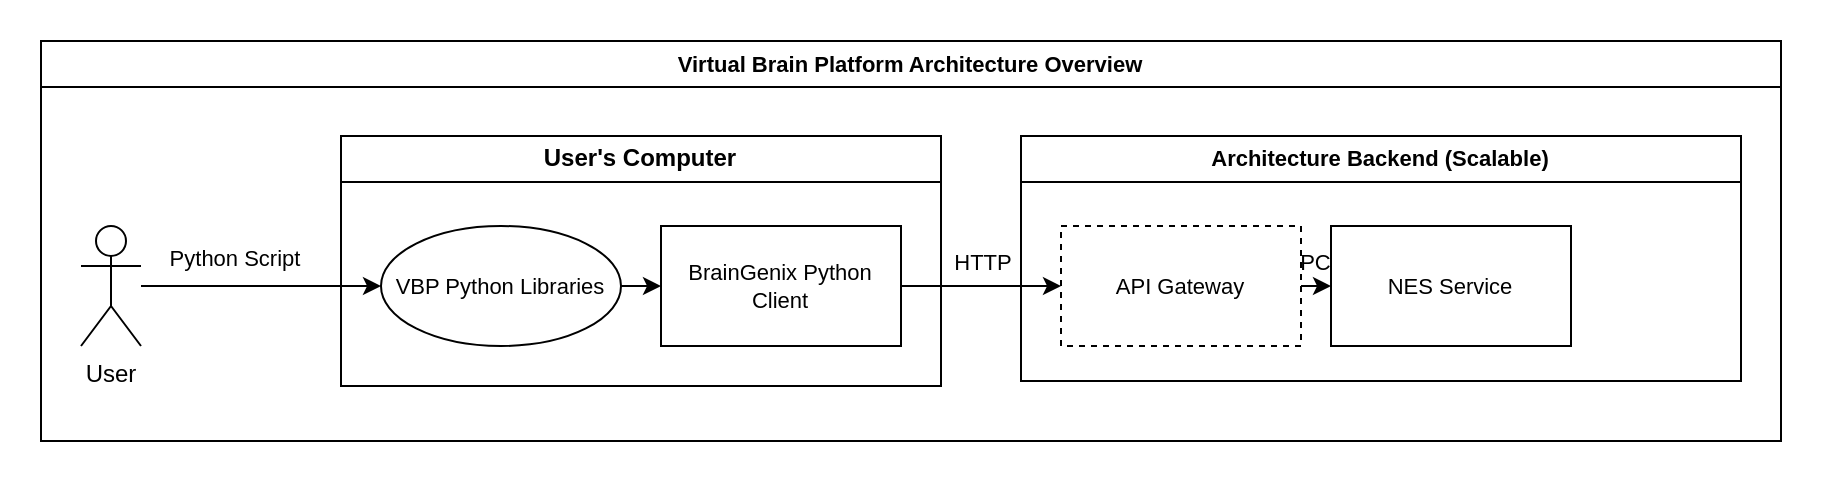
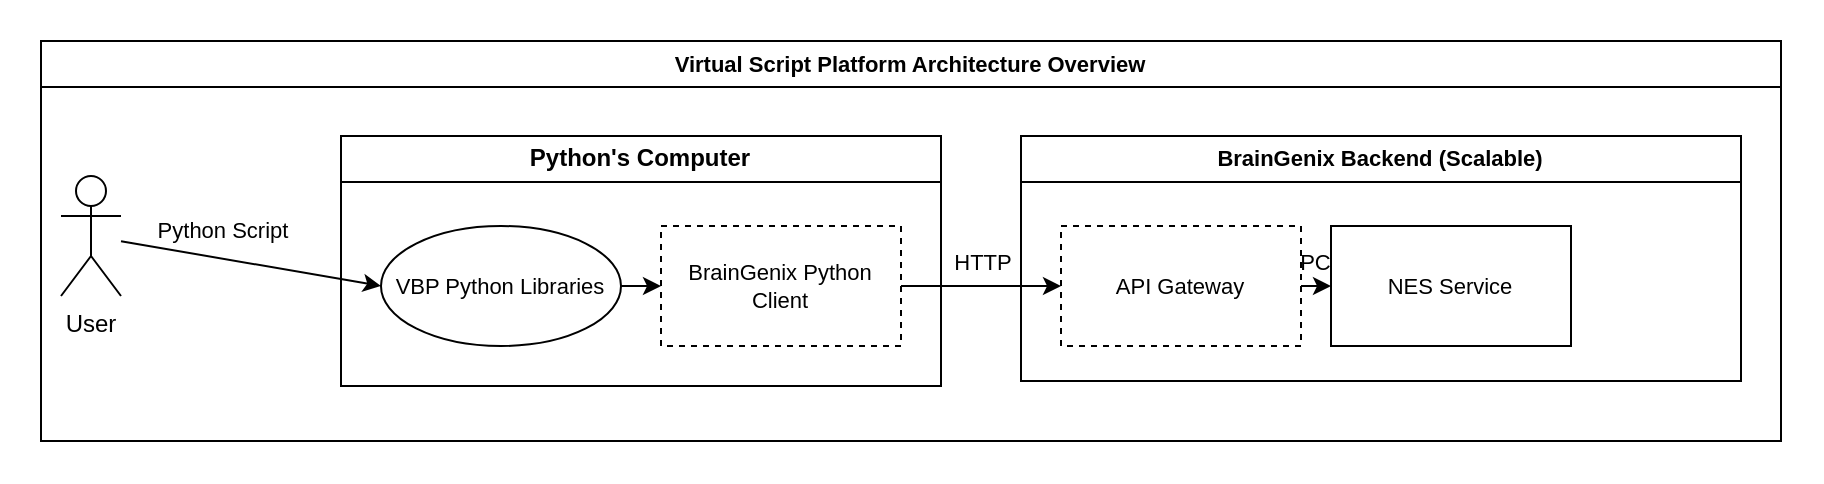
node "Virtual Brain Platform Architecture Overview": label "Virtual Brain Platform Architecture Overview" -> "Virtual Script Platform Architecture Overview"
node "User's Computer": label "User's Computer" -> "Python's Computer"
node "Architecture Backend (Scalable)": label "Architecture Backend (Scalable)" -> "BrainGenix Backend (Scalable)"
node "User": moved (111, 286) -> (91, 236)
node "BrainGenix Python Client": style solid -> dashed
